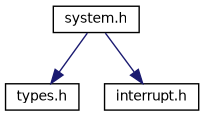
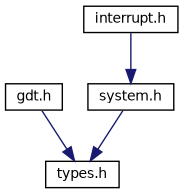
edge "system.h" -> "interrupt.h": reversed
node "gdt.h": added
